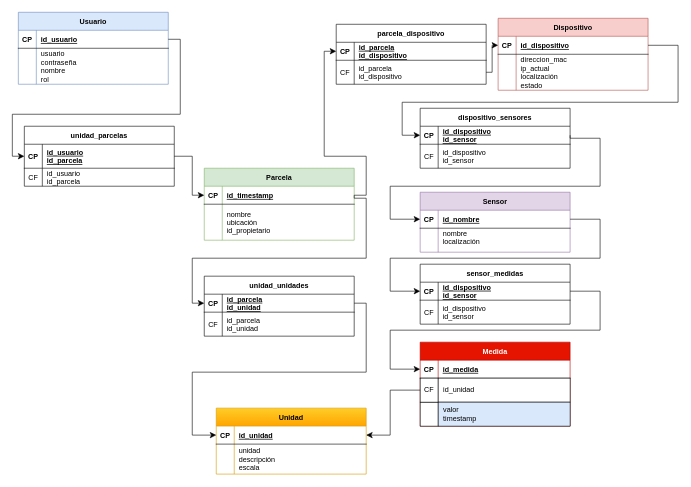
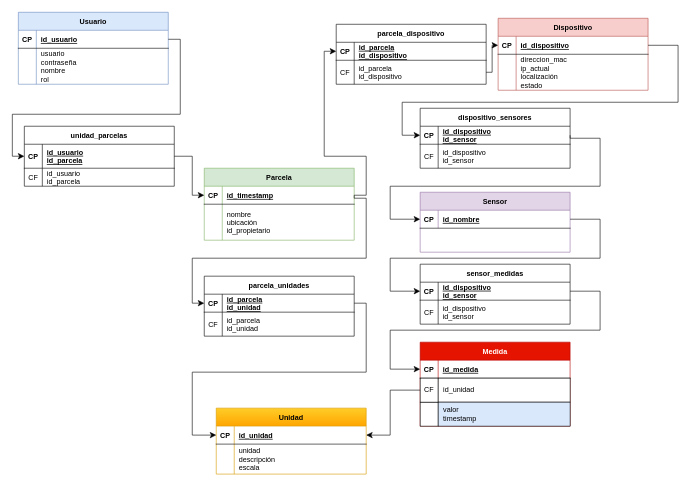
node "nombre localización": removed
node "unidad_unidades": label "unidad_unidades" -> "parcela_unidades"
